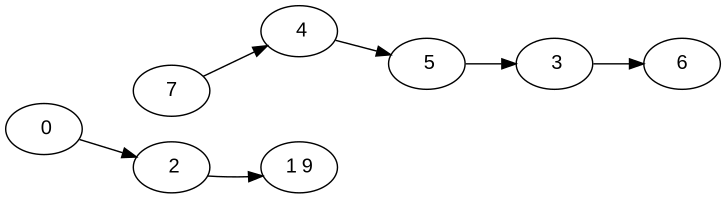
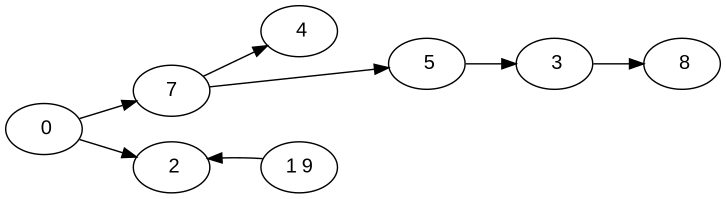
edge "4" -> "5": now "7" -> "5"
node "6": label "6" -> "8"
edge "0" -> "7": added
edge "2" -> "1 9": reversed
